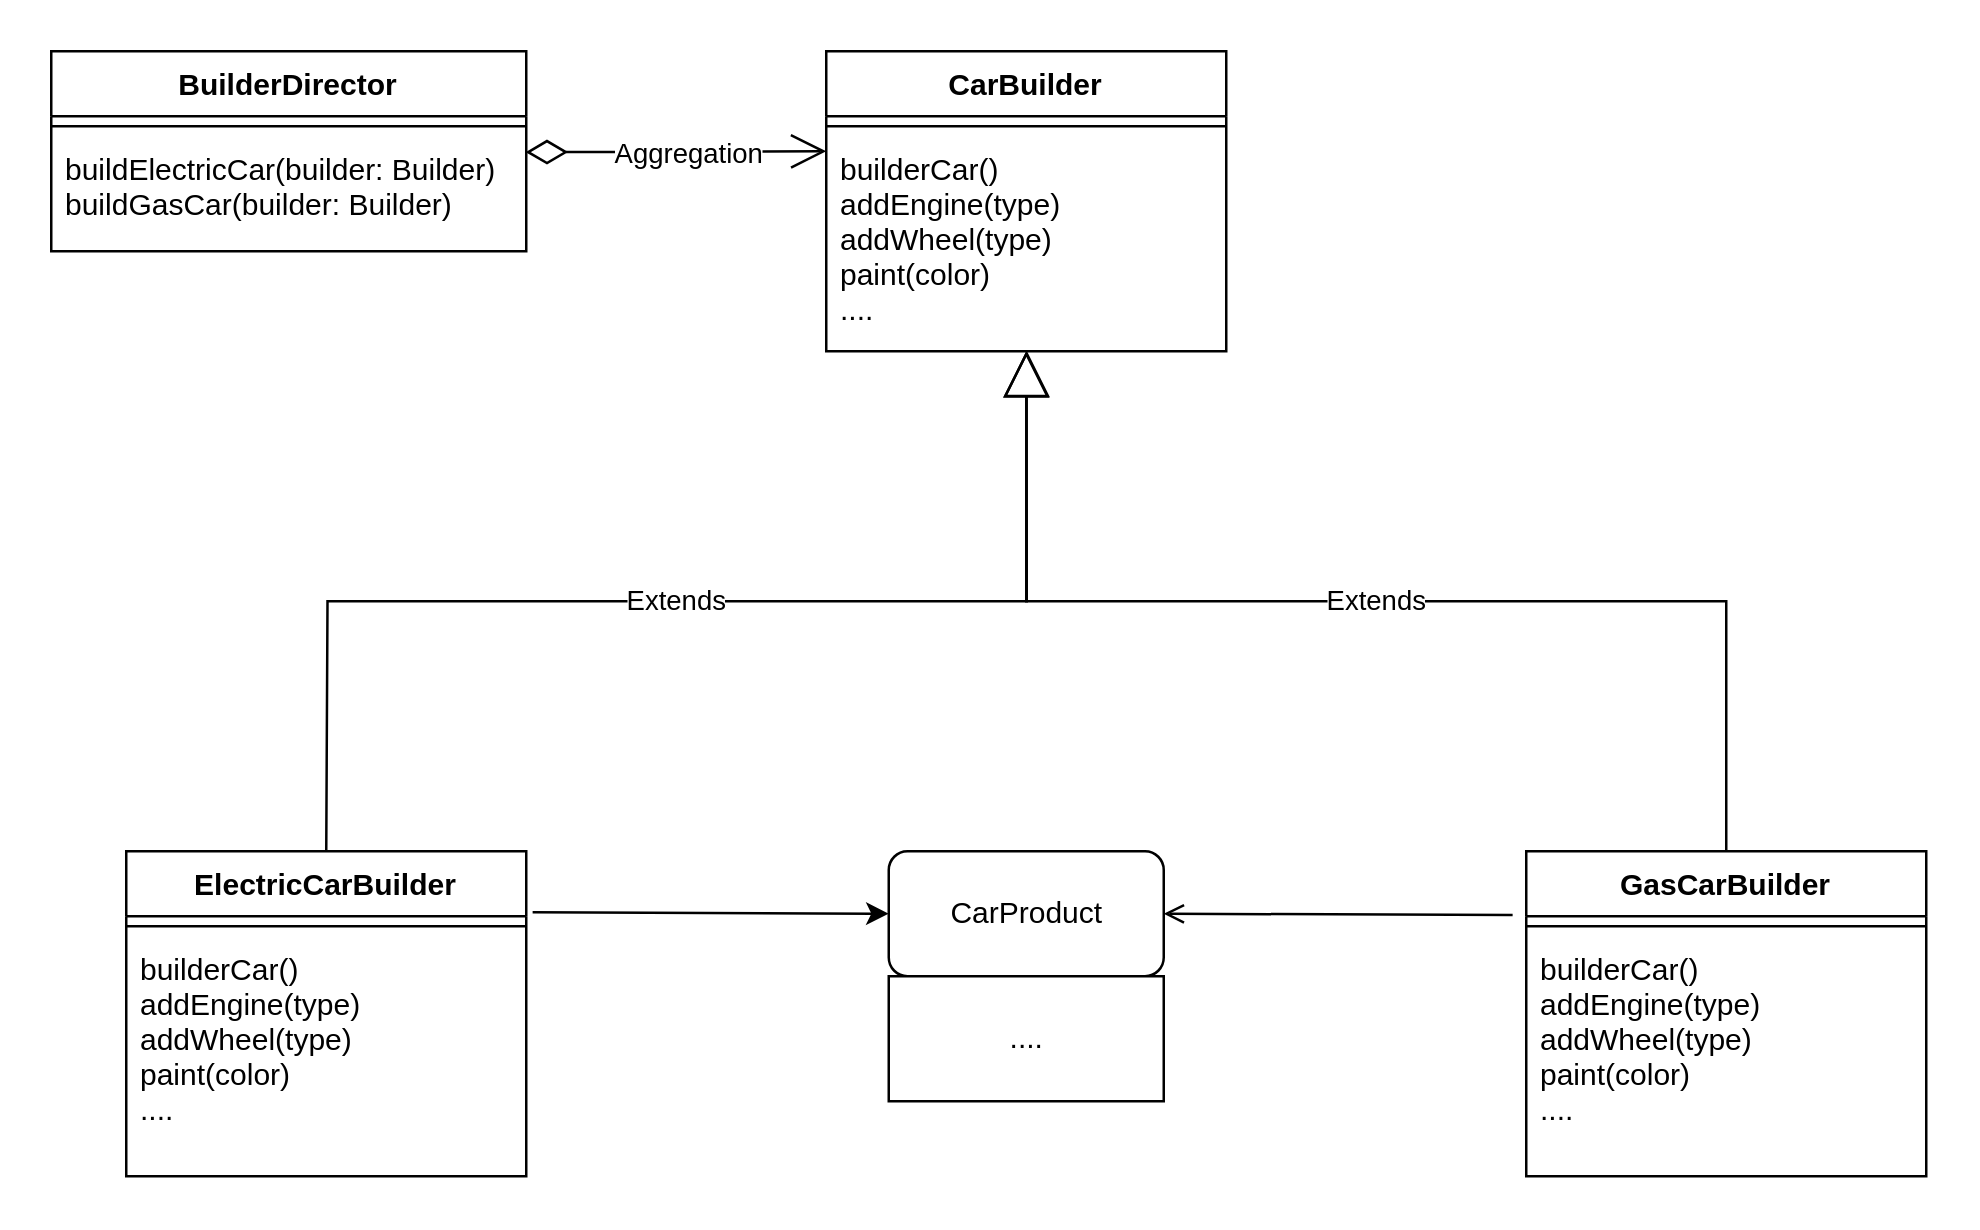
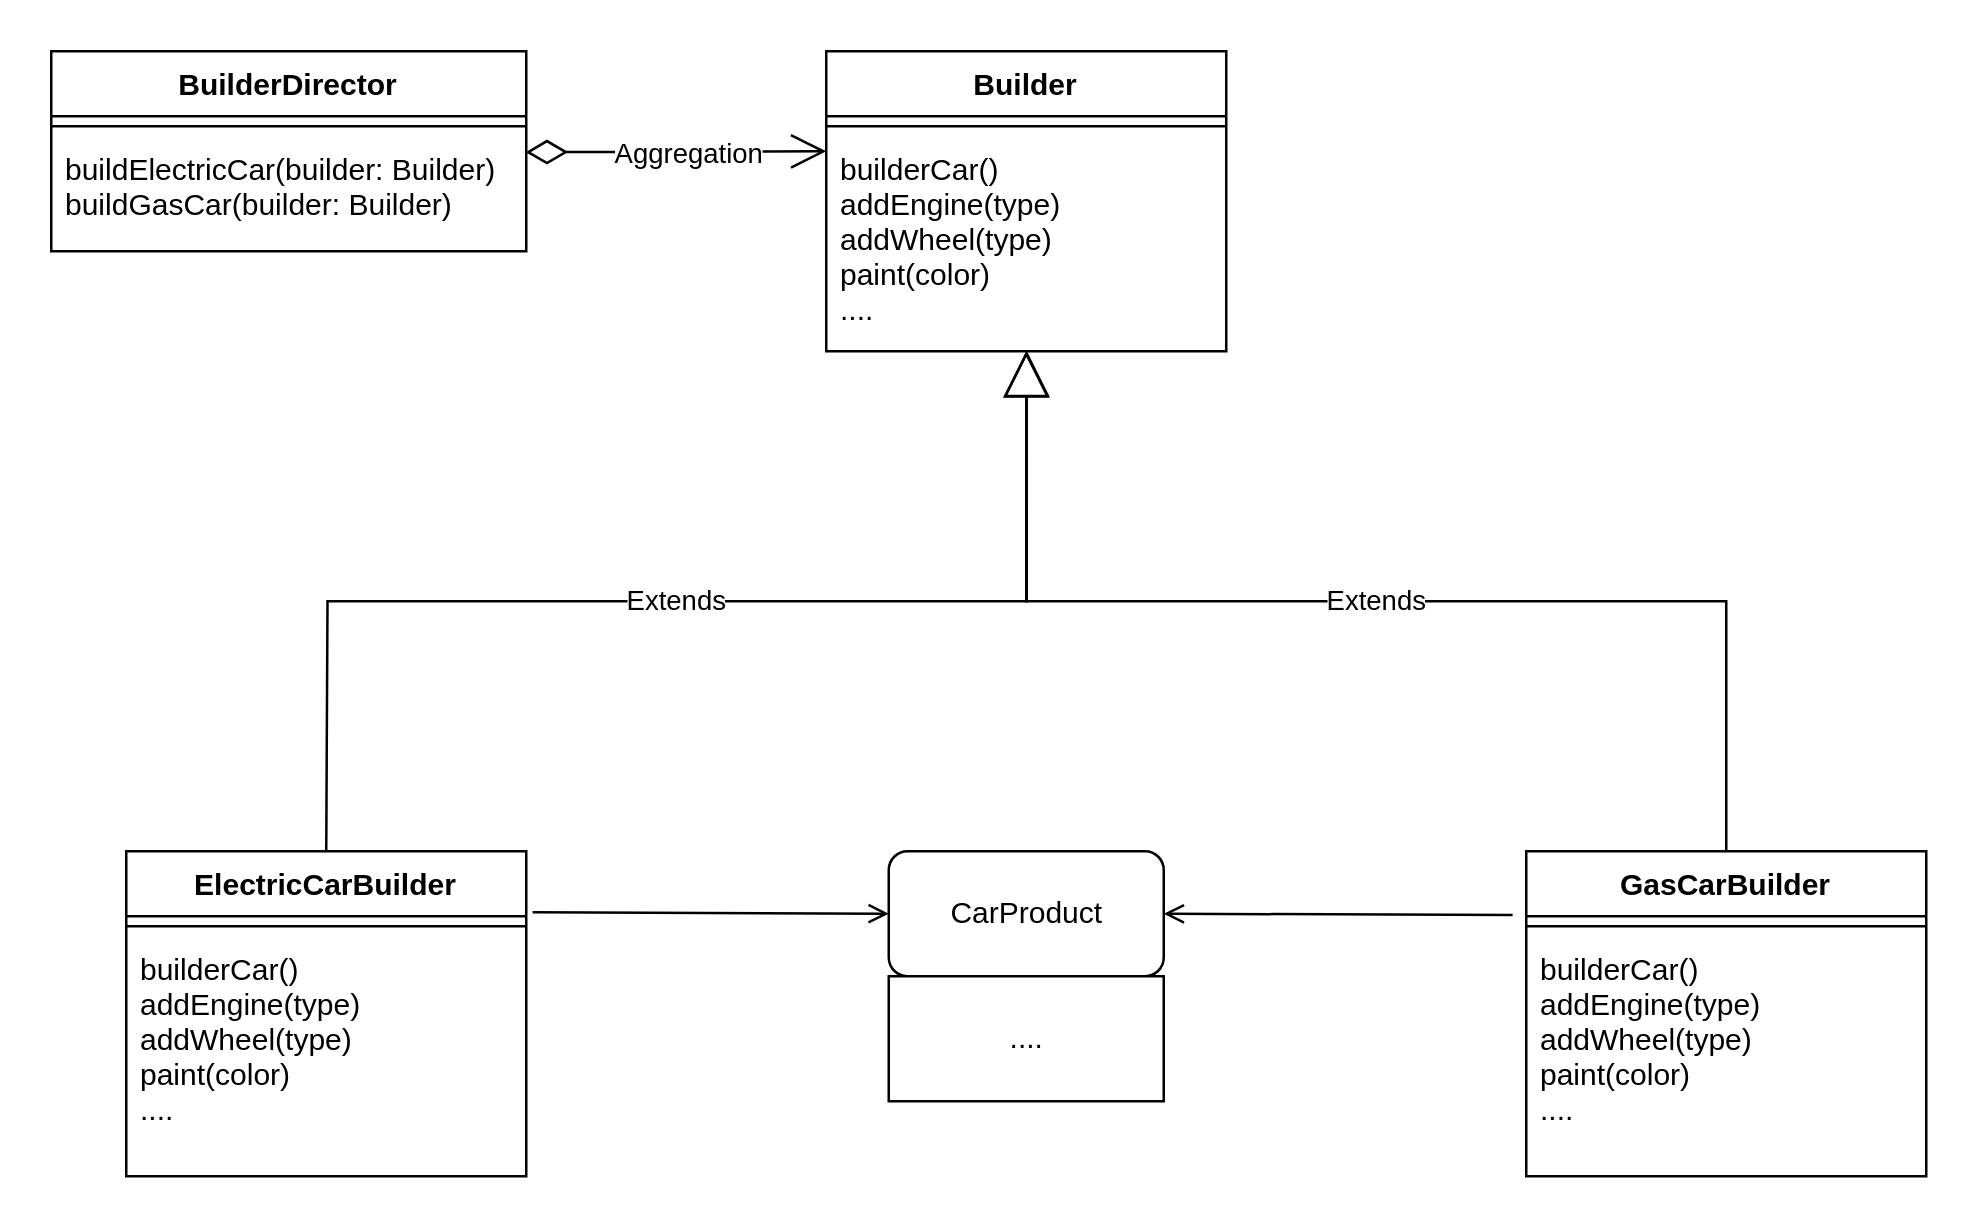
node "CarBuilder": label "CarBuilder" -> "Builder"
edge "ElectricCarBuilder" -> "CarProduct": arrowhead classic -> open
